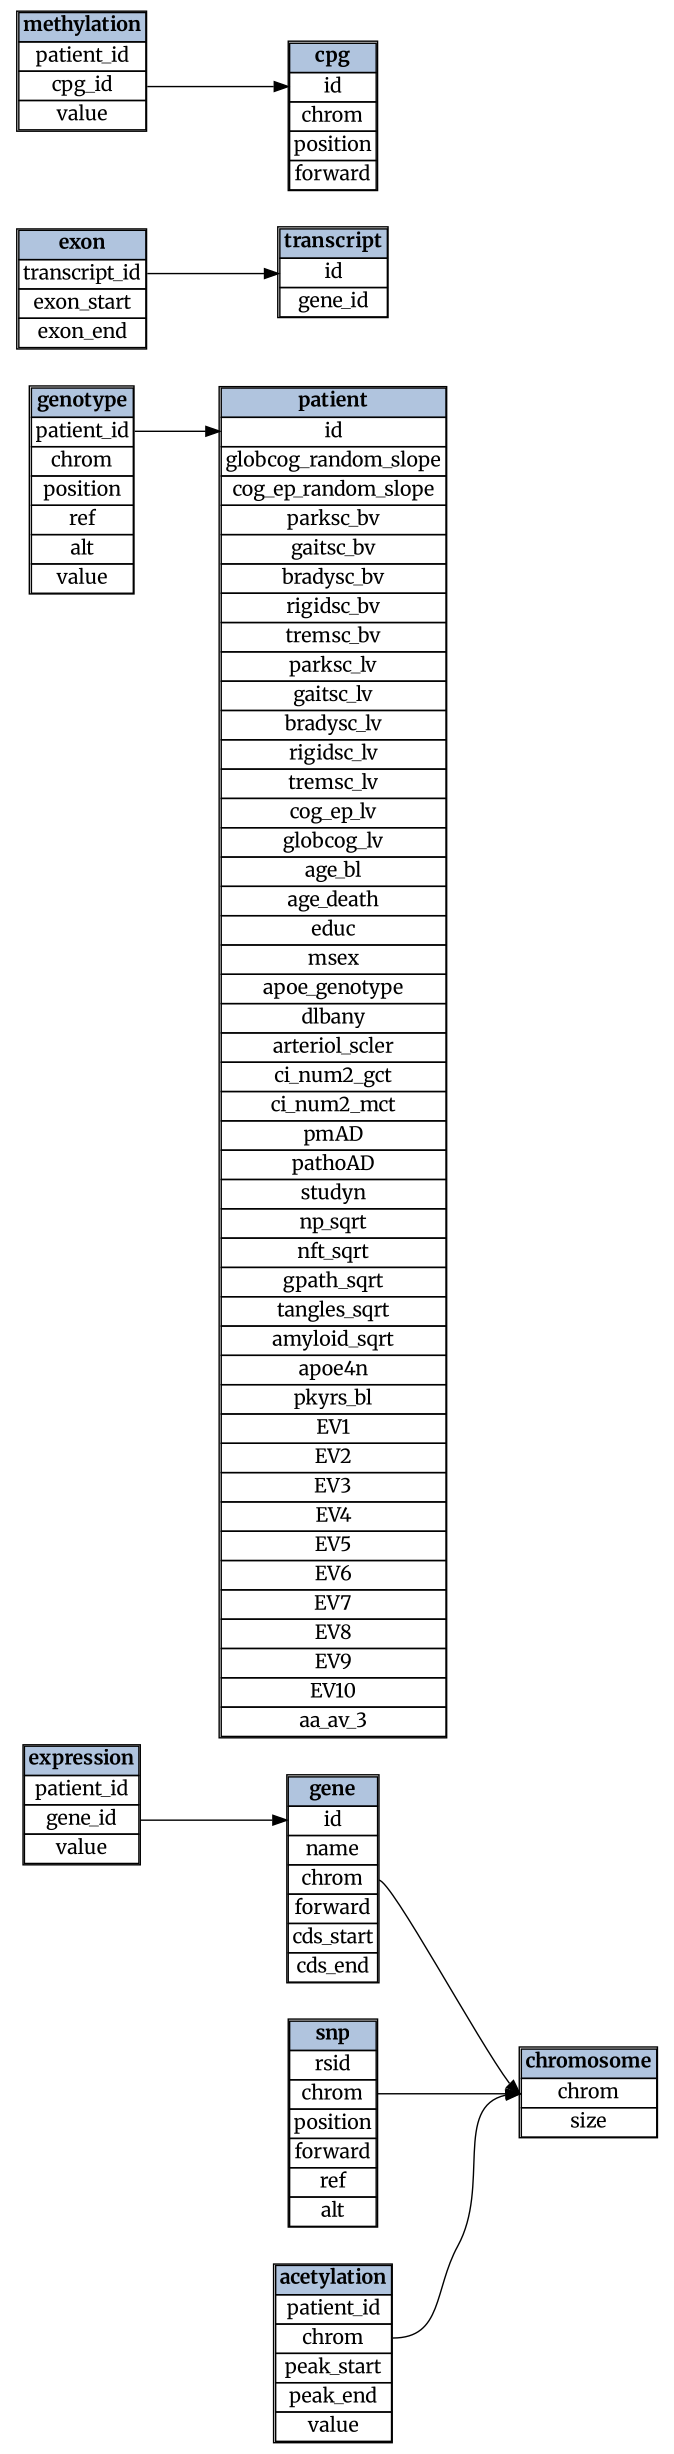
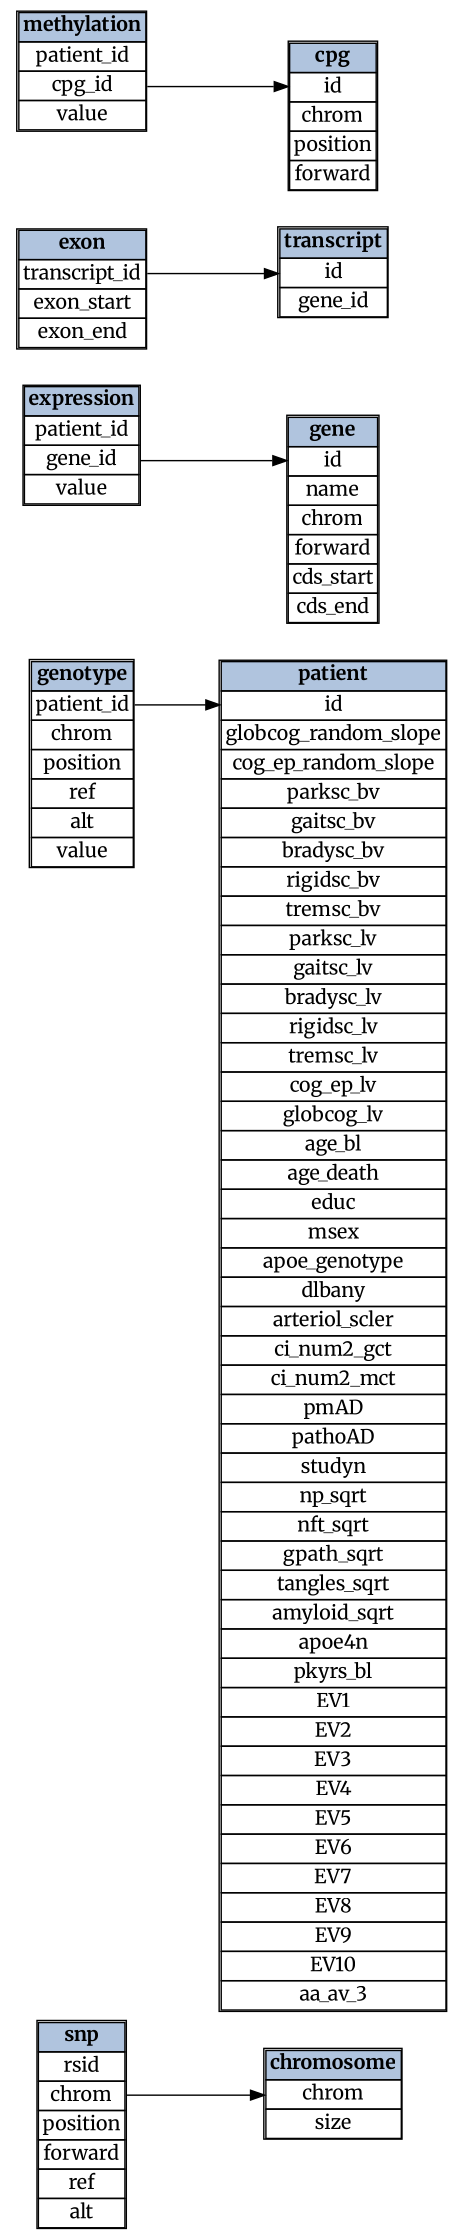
edge "gene" -> "chromosome": removed
node "acetylation": removed
